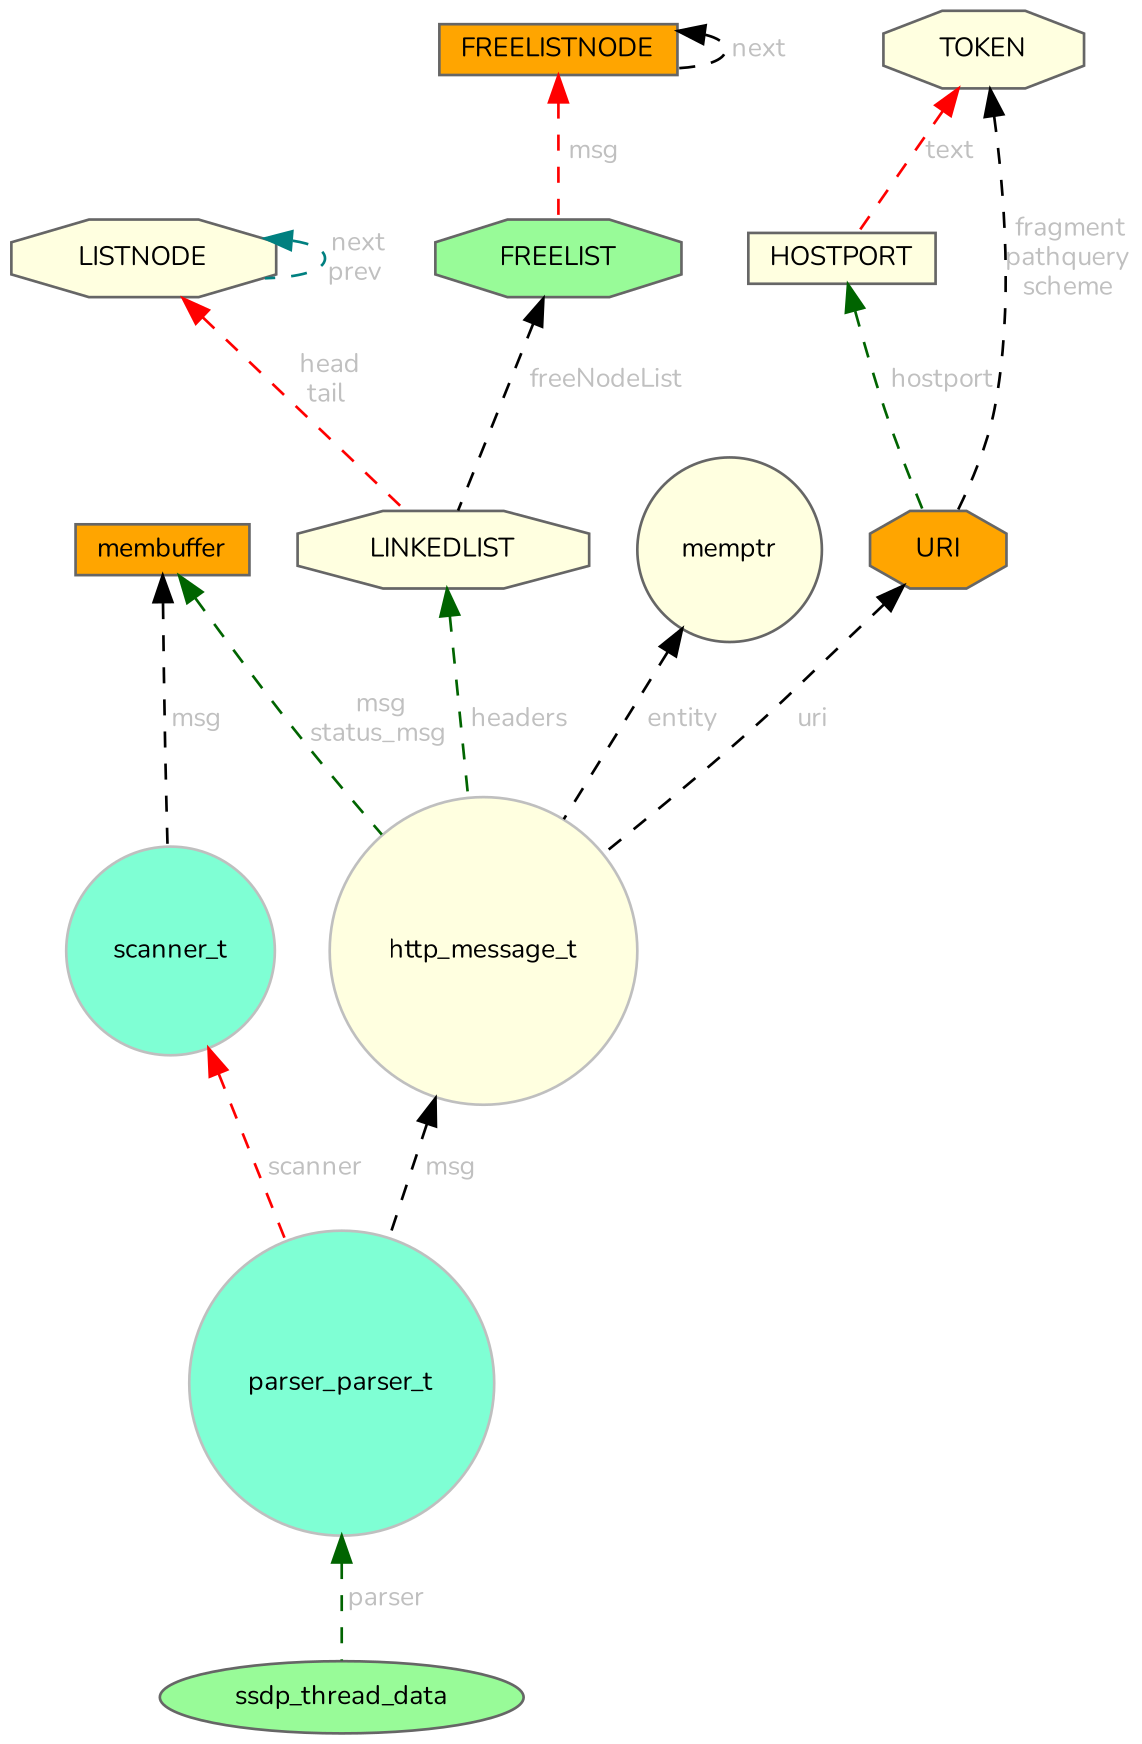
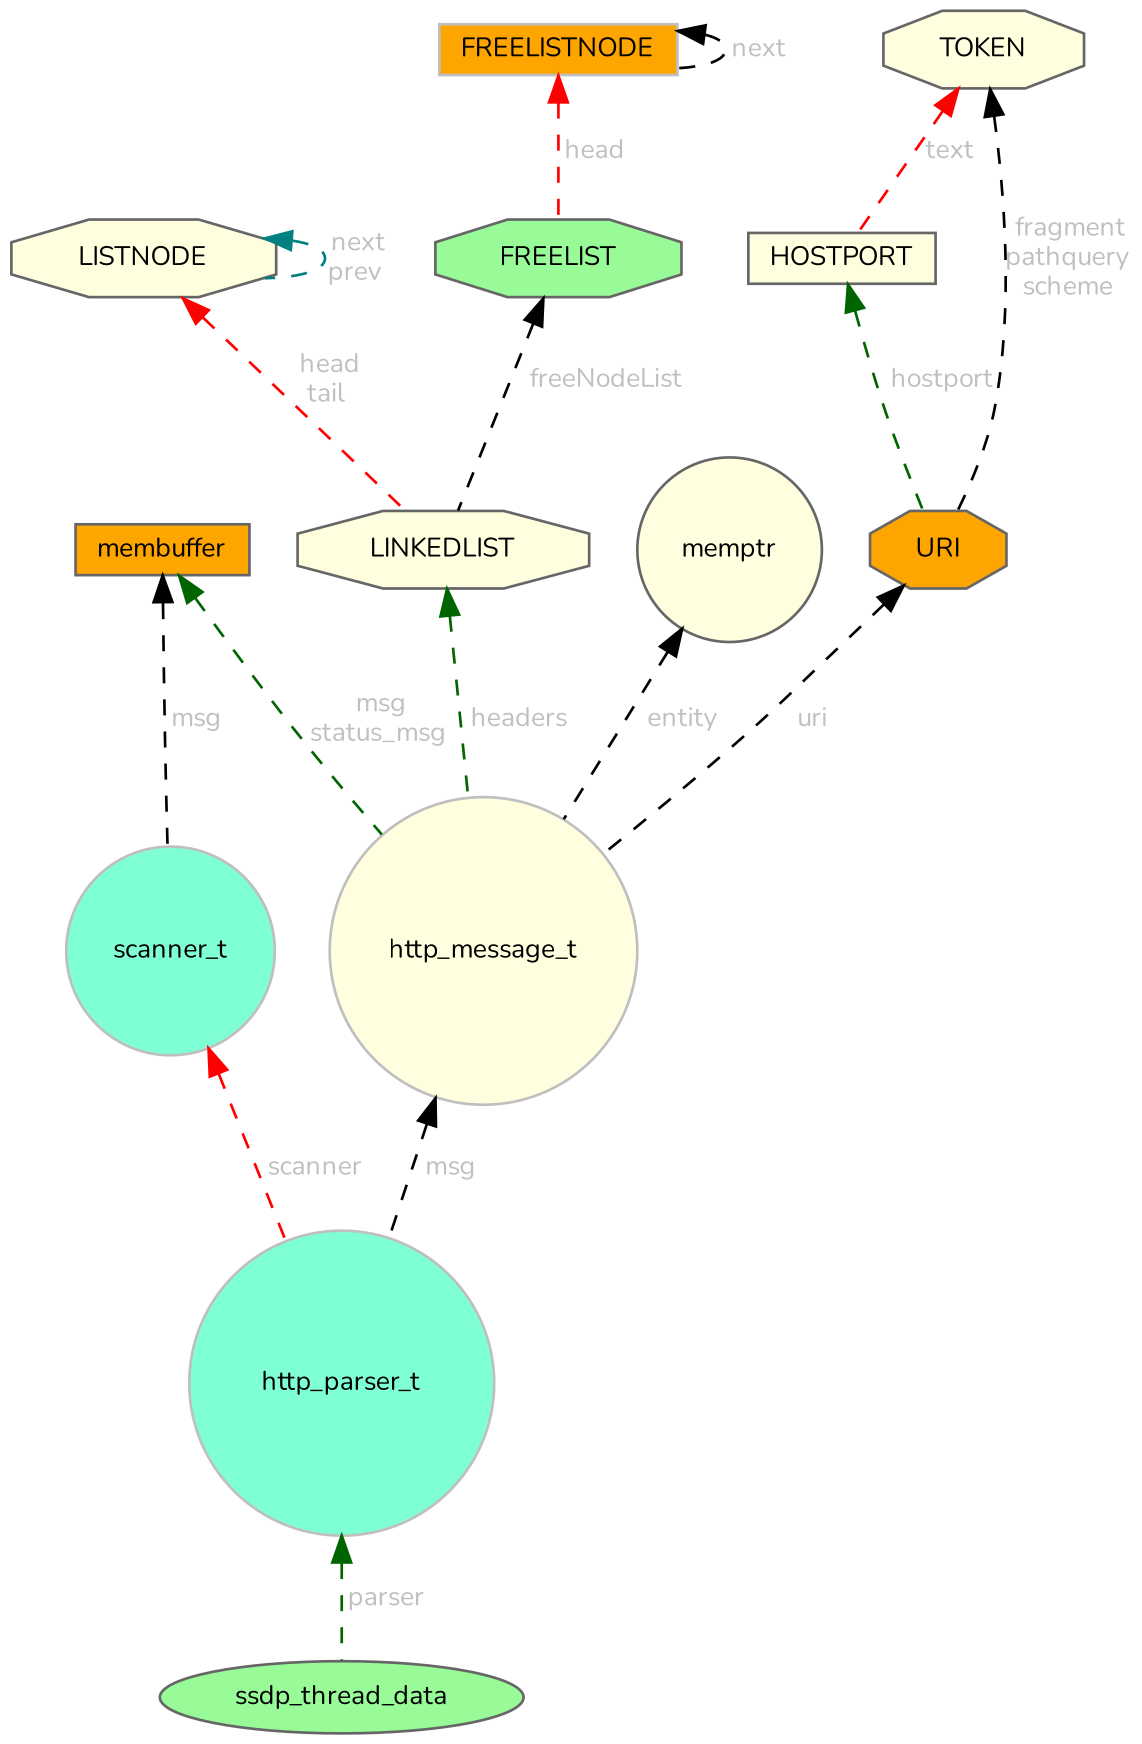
node "FREELISTNODE": color gray40 -> grey75
edge "FREELIST" -> "FREELISTNODE": label " msg" -> " head"
node "parser_parser_t": label "parser_parser_t" -> "http_parser_t"
